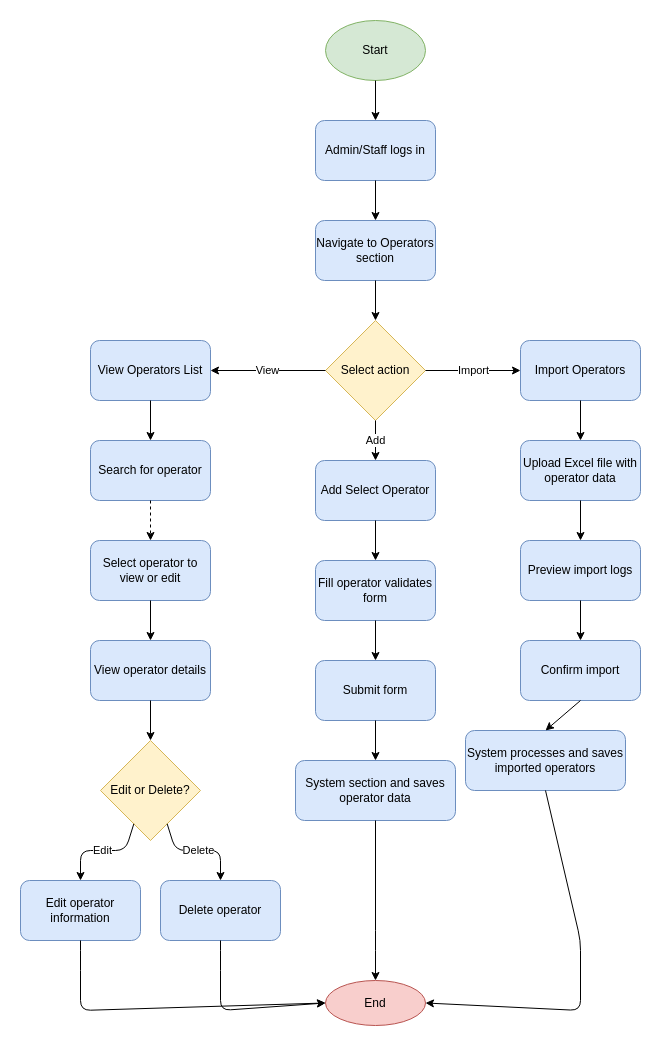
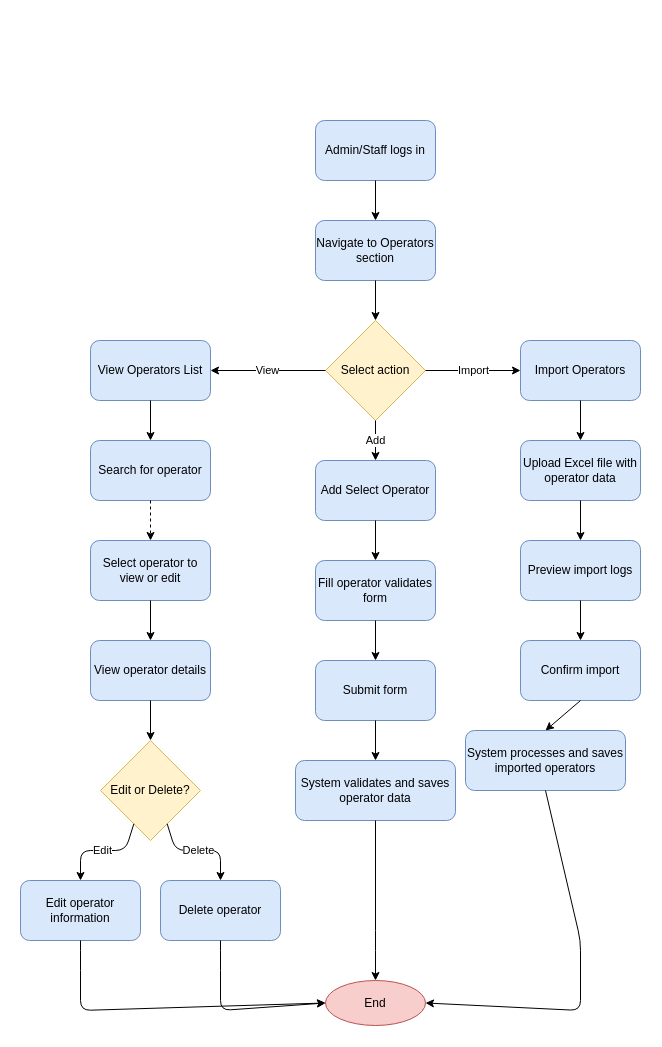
node "Start": removed
edge "Start" -> "Admin/Staff logs in": removed
node "System section and saves operator data": label "System section and saves operator data" -> "System validates and saves operator data"
